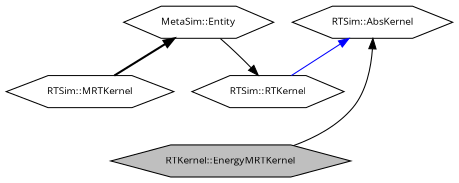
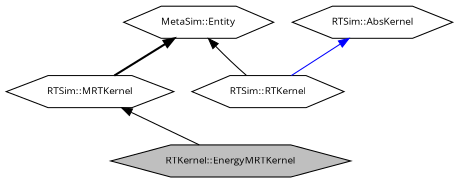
edge "MetaSim::Entity" -> "RTSim::RTKernel": reversed
edge "RTKernel::EnergyMRTKernel" -> "RTSim::AbsKernel": now "RTKernel::EnergyMRTKernel" -> "RTSim::MRTKernel"
